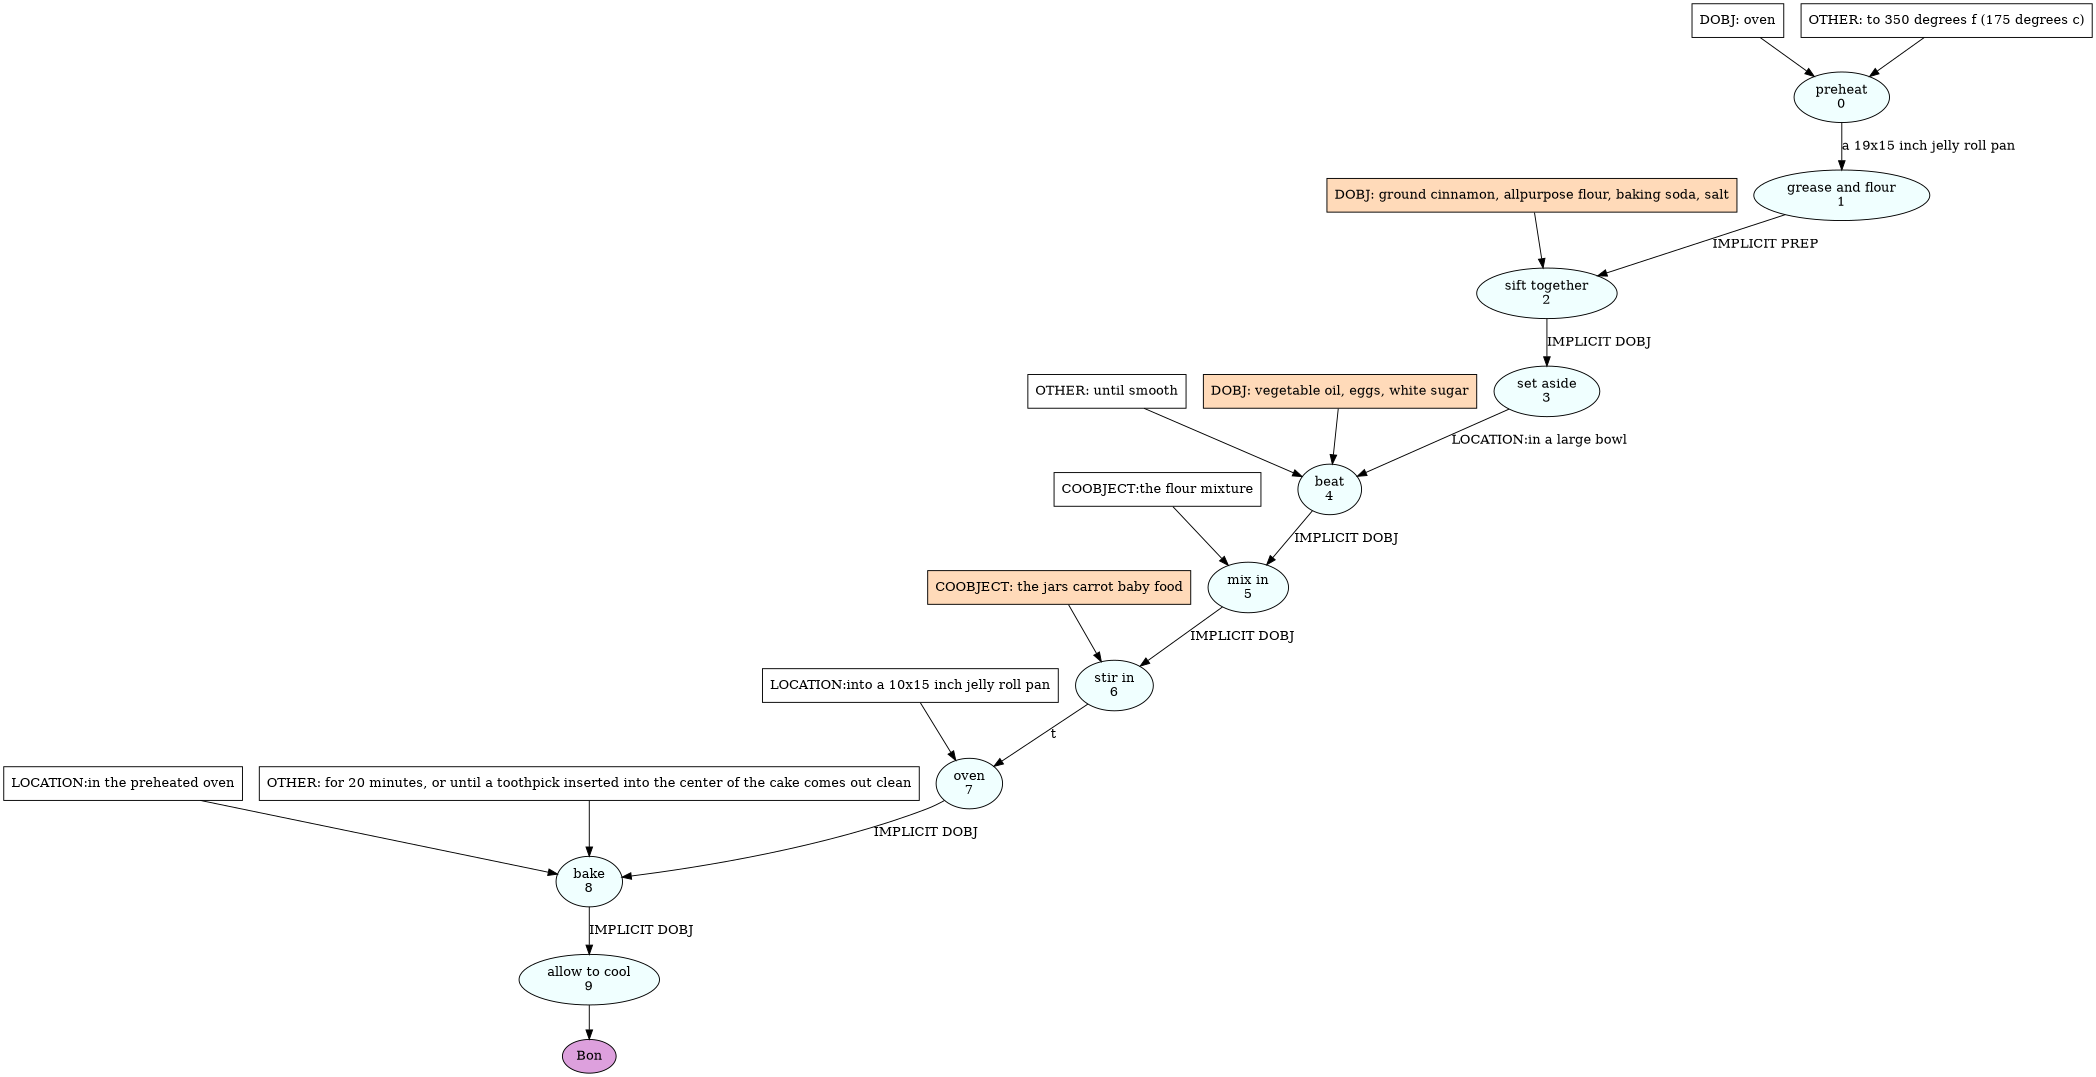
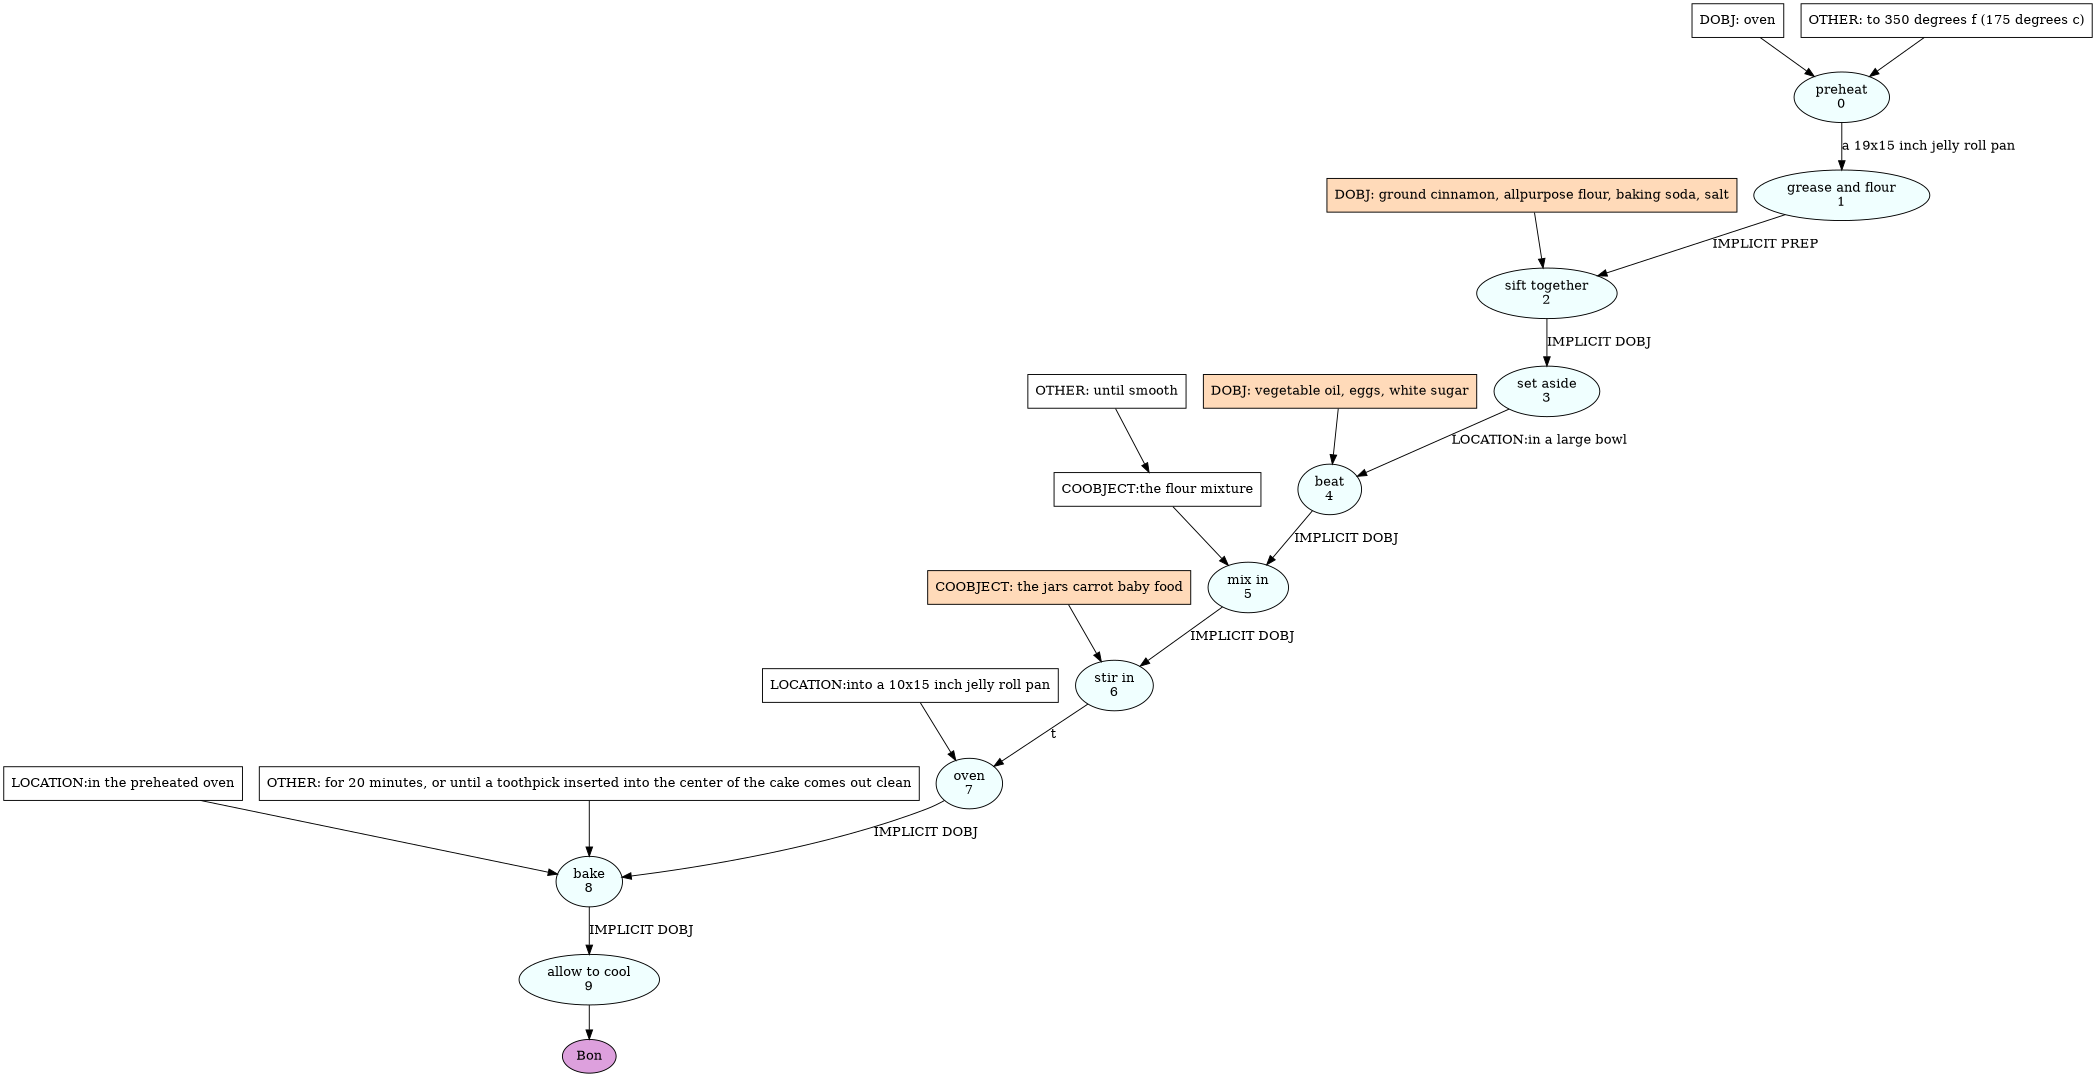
edge "OTHER: until smooth" -> "beat 4": now "OTHER: until smooth" -> "COOBJECT:the flour mixture"
